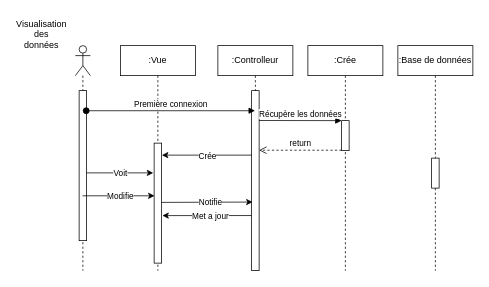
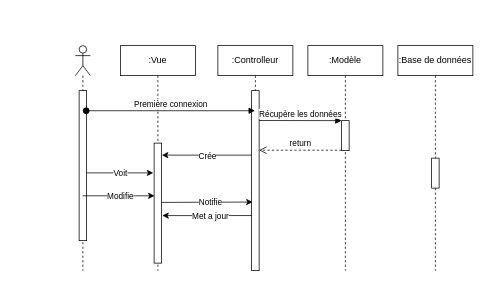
node "Visualisation des données": removed
node ":Crée": label ":Crée" -> ":Modèle"
